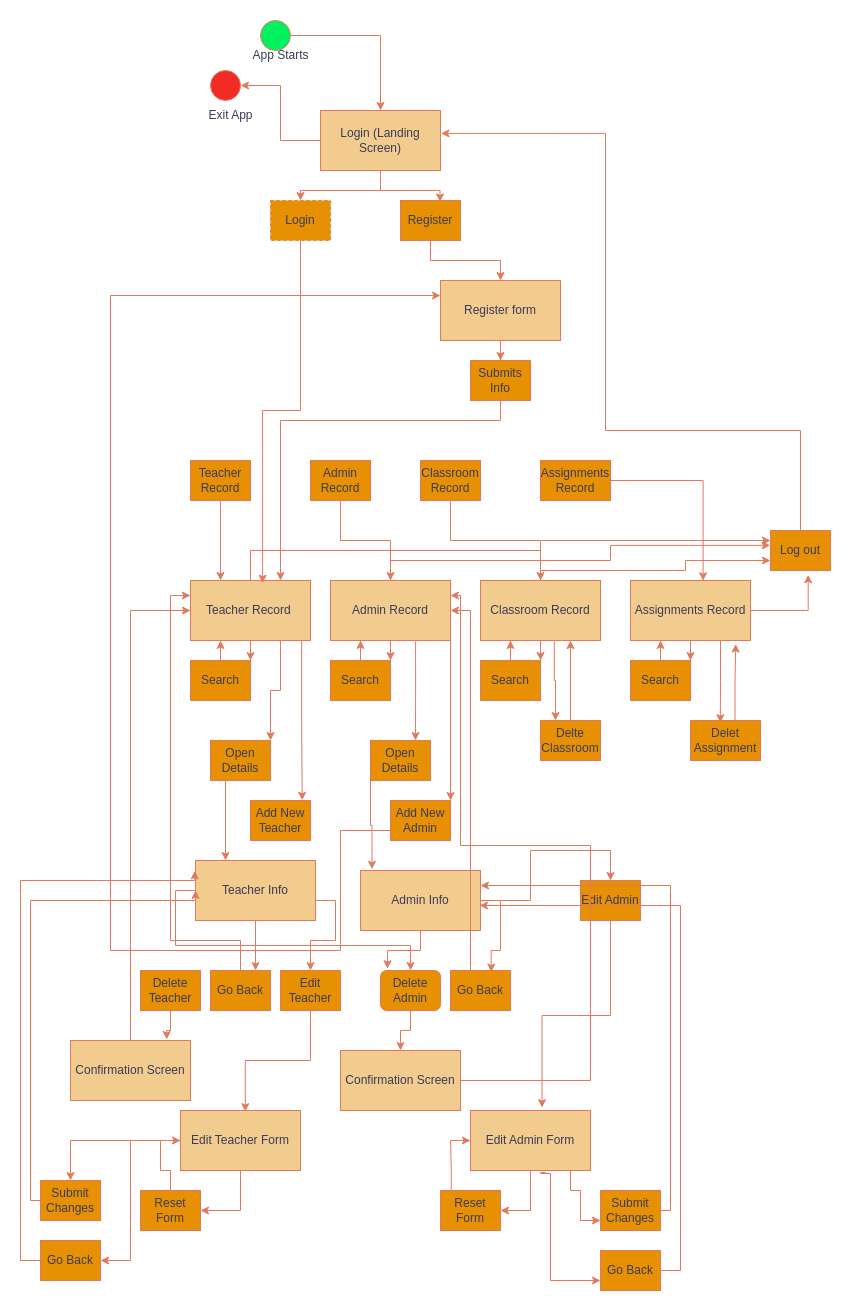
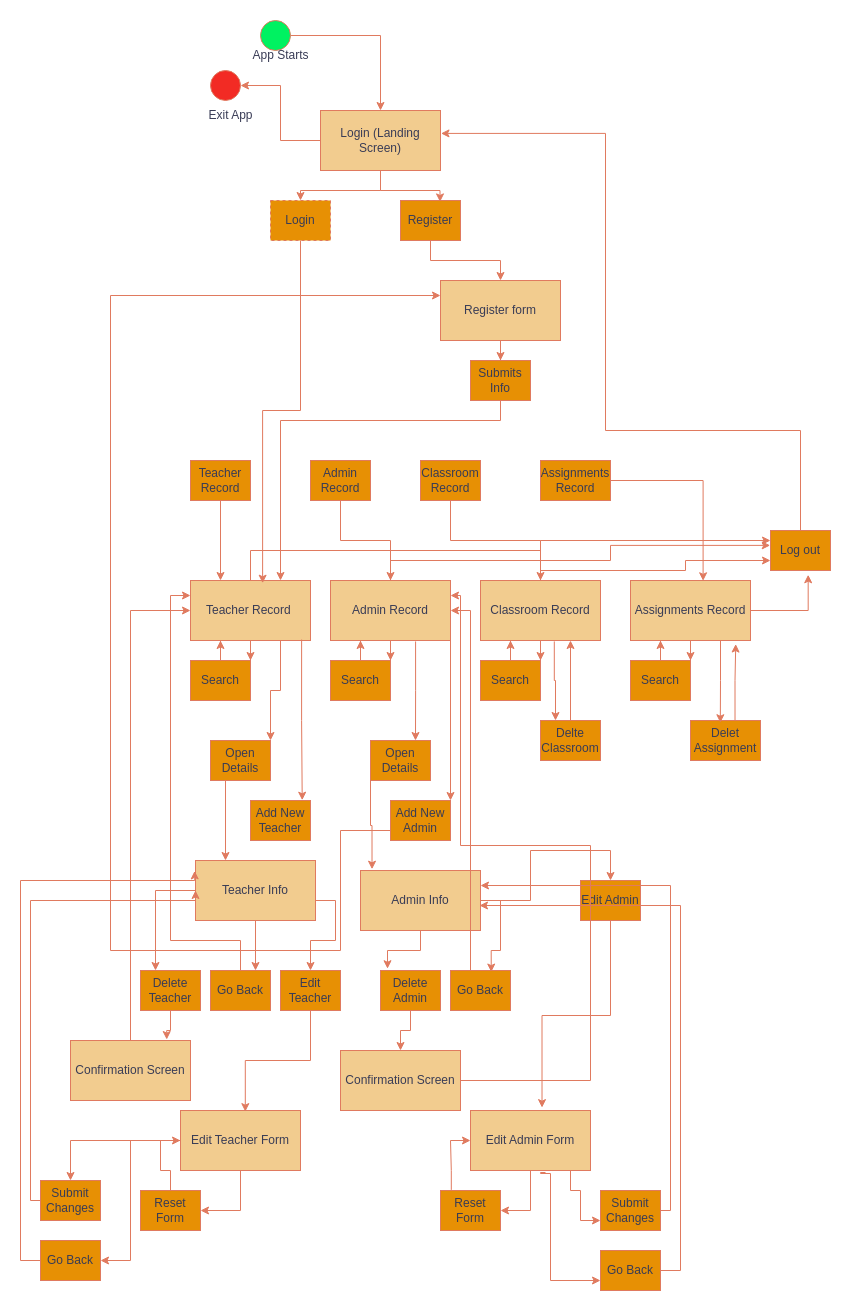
edge "Teacher Info" -> "Delete Admin": now "Teacher Info" -> "Delete Teacher"
node "Delete Admin": shape rounded rectangle -> rectangle
